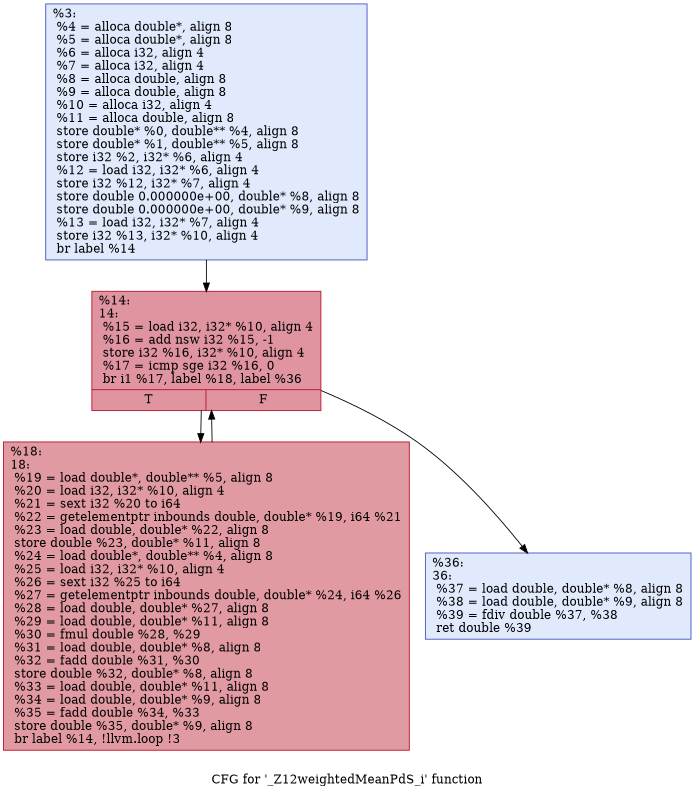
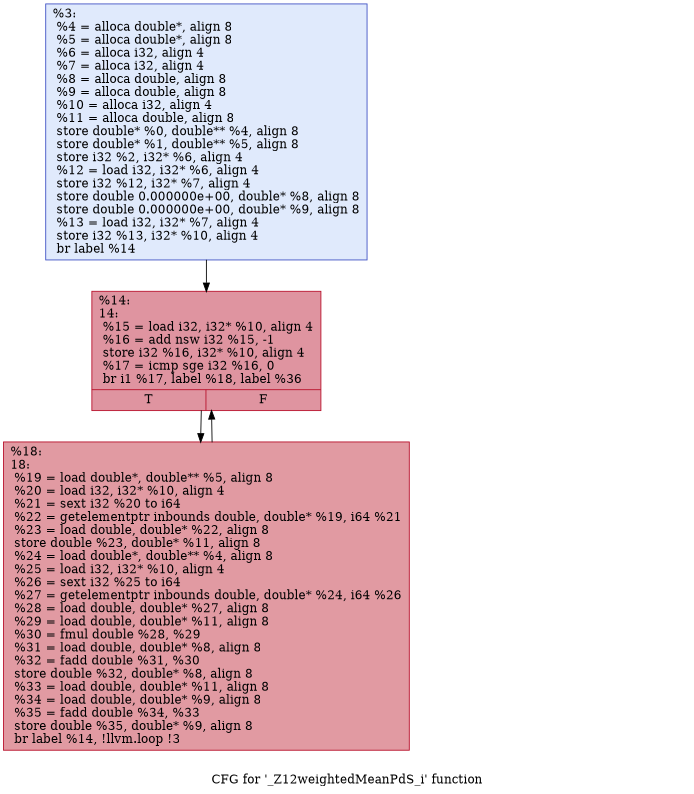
node "%36:": removed
